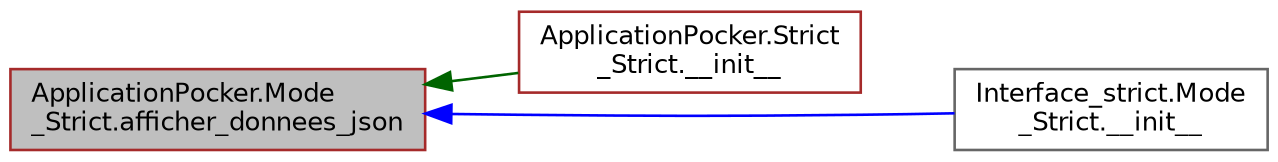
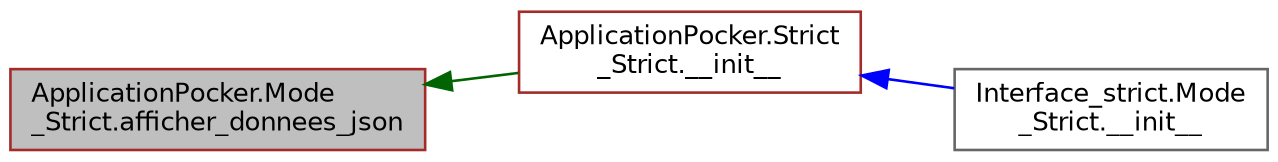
edge "Interface_strict.Mode _Strict.__init__" -> "ApplicationPocker.Mode _Strict.afficher_donnees_json": now "Interface_strict.Mode _Strict.__init__" -> "ApplicationPocker.Strict _Strict.__init__"
